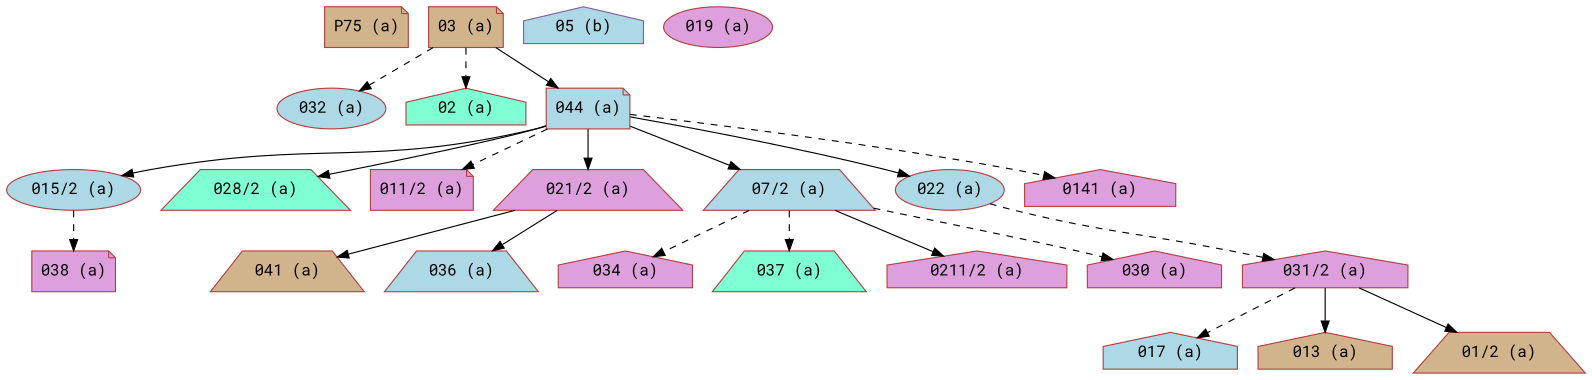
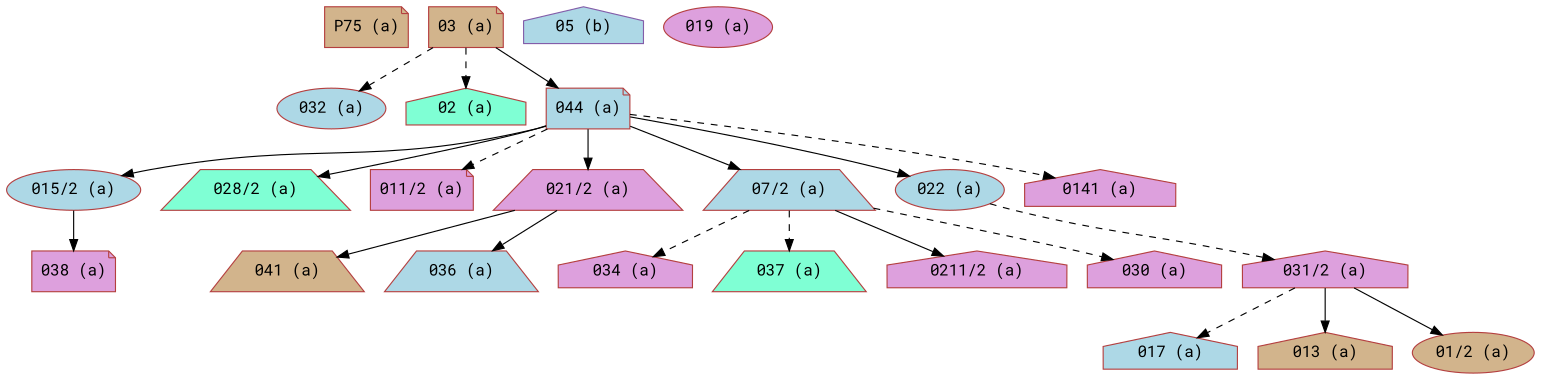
edge "015/2 (a)" -> "038 (a)": style dashed -> solid
node "01/2 (a)": shape trapezium -> ellipse
